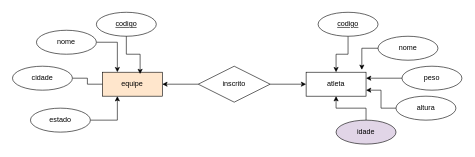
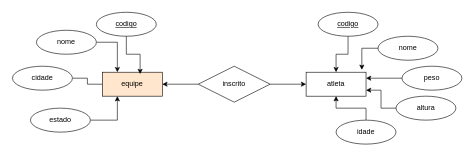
node "idade": fillcolor #e1d5e7 -> #ffffff
